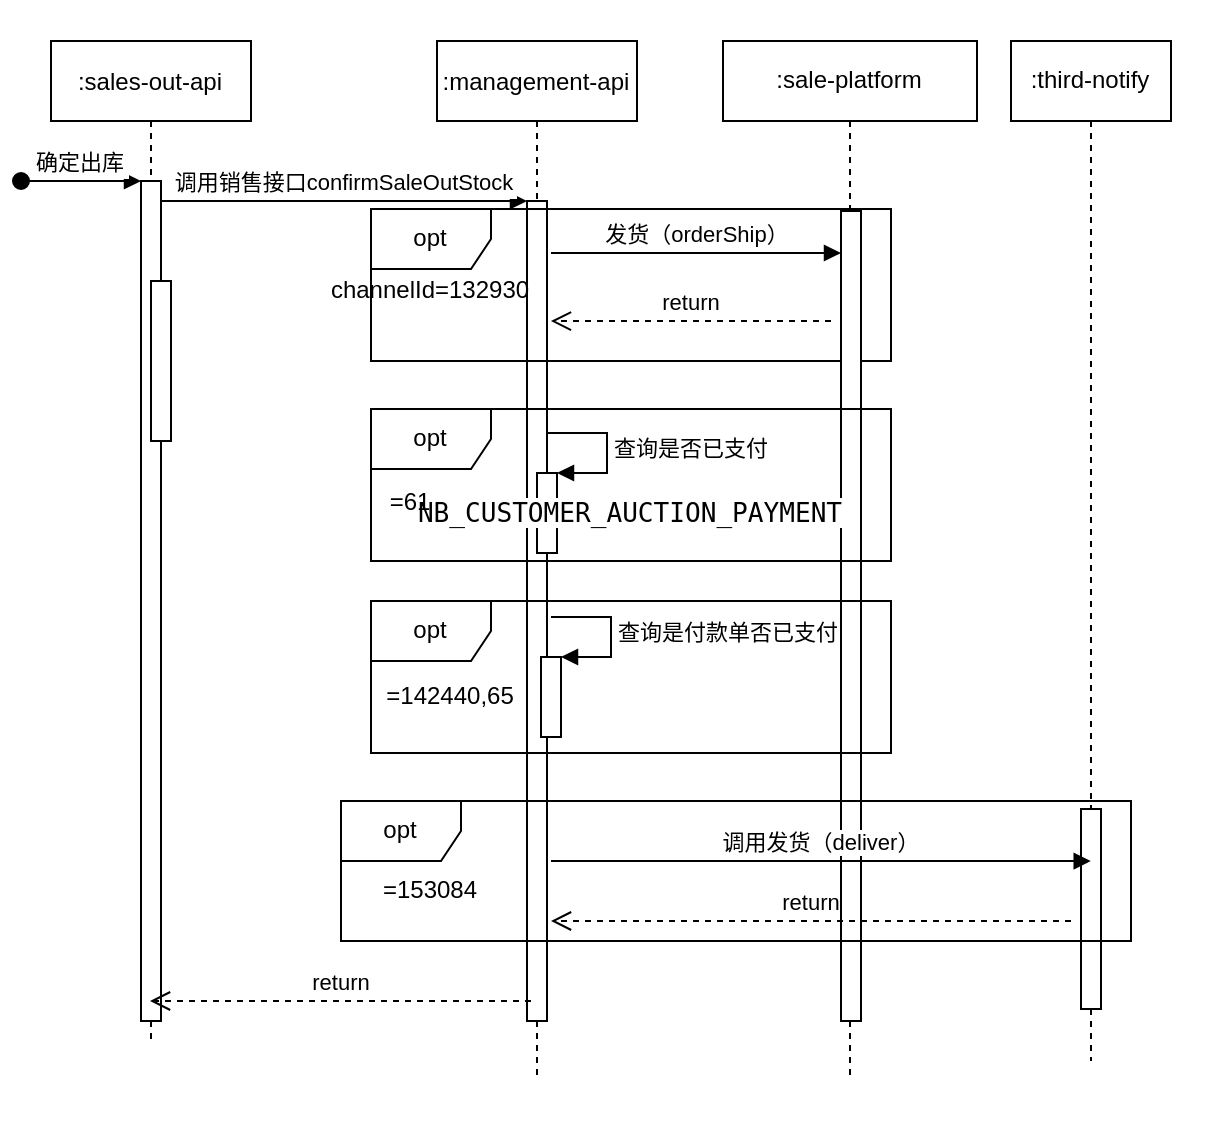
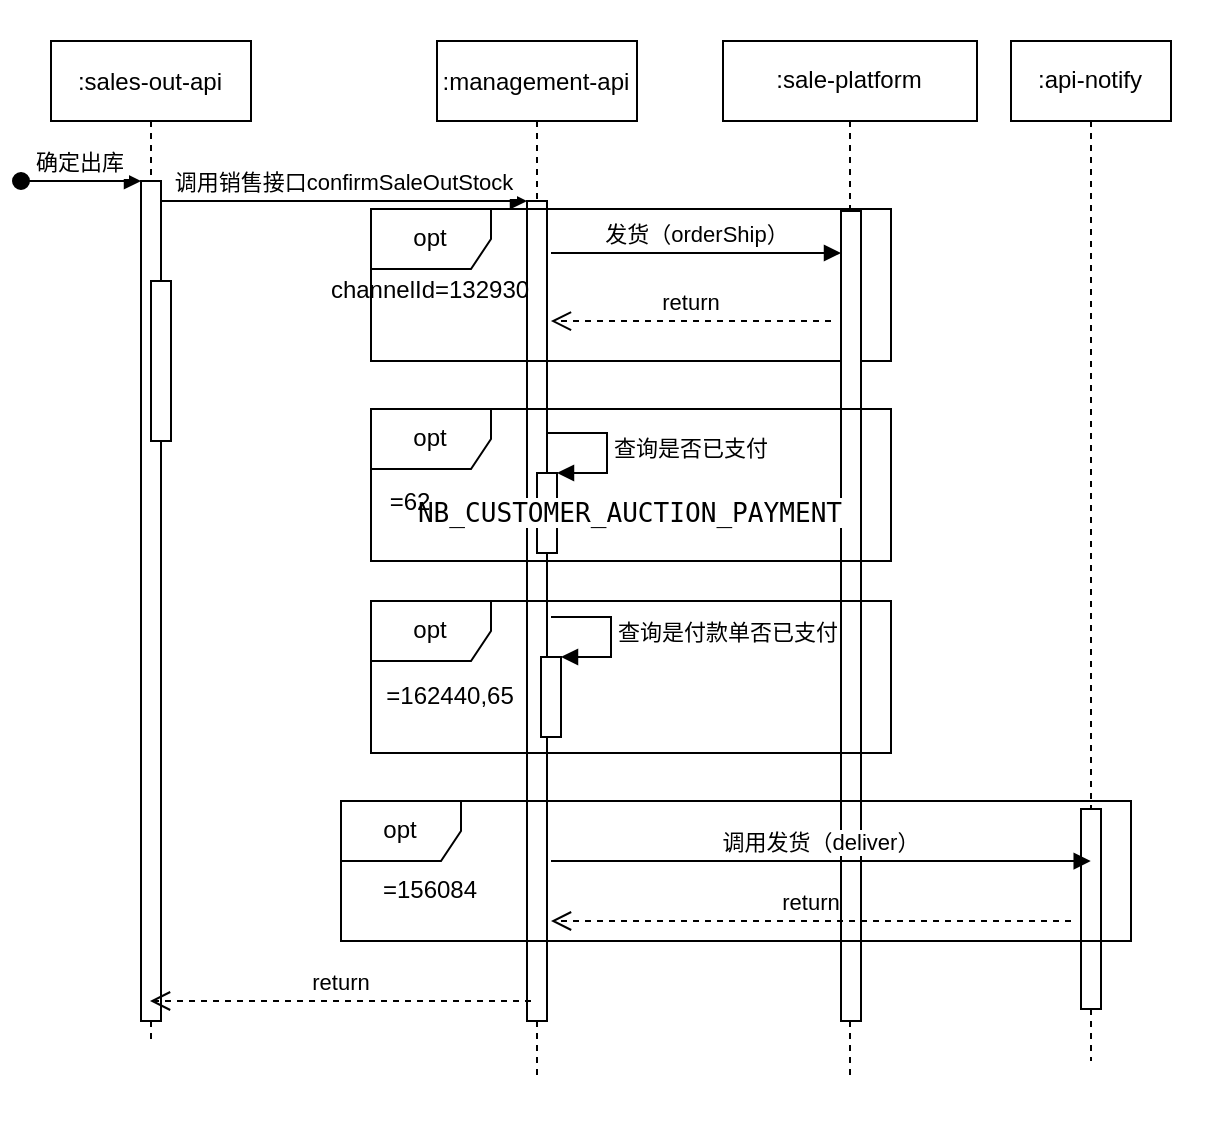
node ":third-notify": label ":third-notify" -> ":api-notify"
node "=61": label "=61" -> "=62"
node "=142440,65": label "=142440,65" -> "=162440,65"
node "=153084": label "=153084" -> "=156084"
